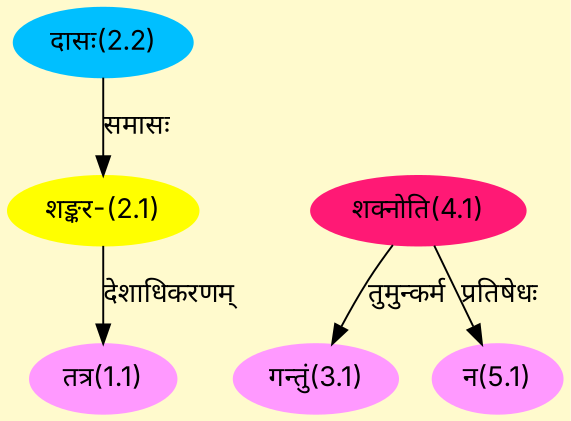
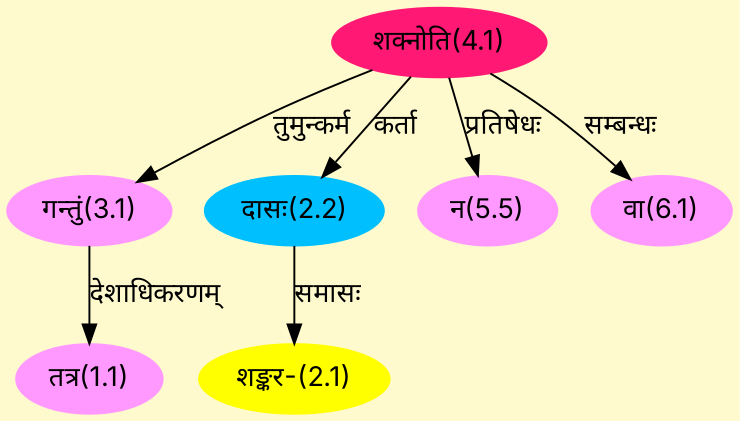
edge "शक्नोति(4.1)" -> "दासः(2.2)": added, label "कर्ता"
node "वा(6.1)": added
edge "शङ्कर-(2.1)" -> "तत्र(1.1)": now "गन्तुं(3.1)" -> "तत्र(1.1)"
node "न(5.1)": label "न(5.1)" -> "न(5.5)"
